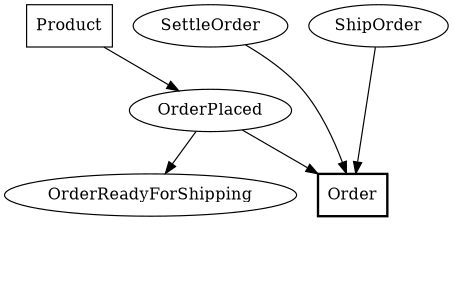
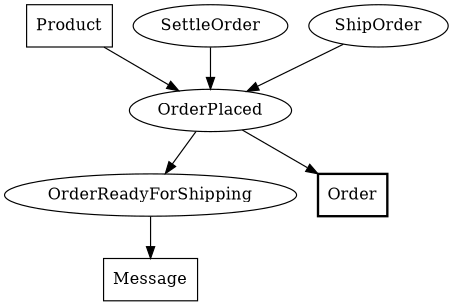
edge "SettleOrder" -> "Order": now "SettleOrder" -> "OrderPlaced"
edge "ShipOrder" -> "Order": now "ShipOrder" -> "OrderPlaced"
node "Message": added
